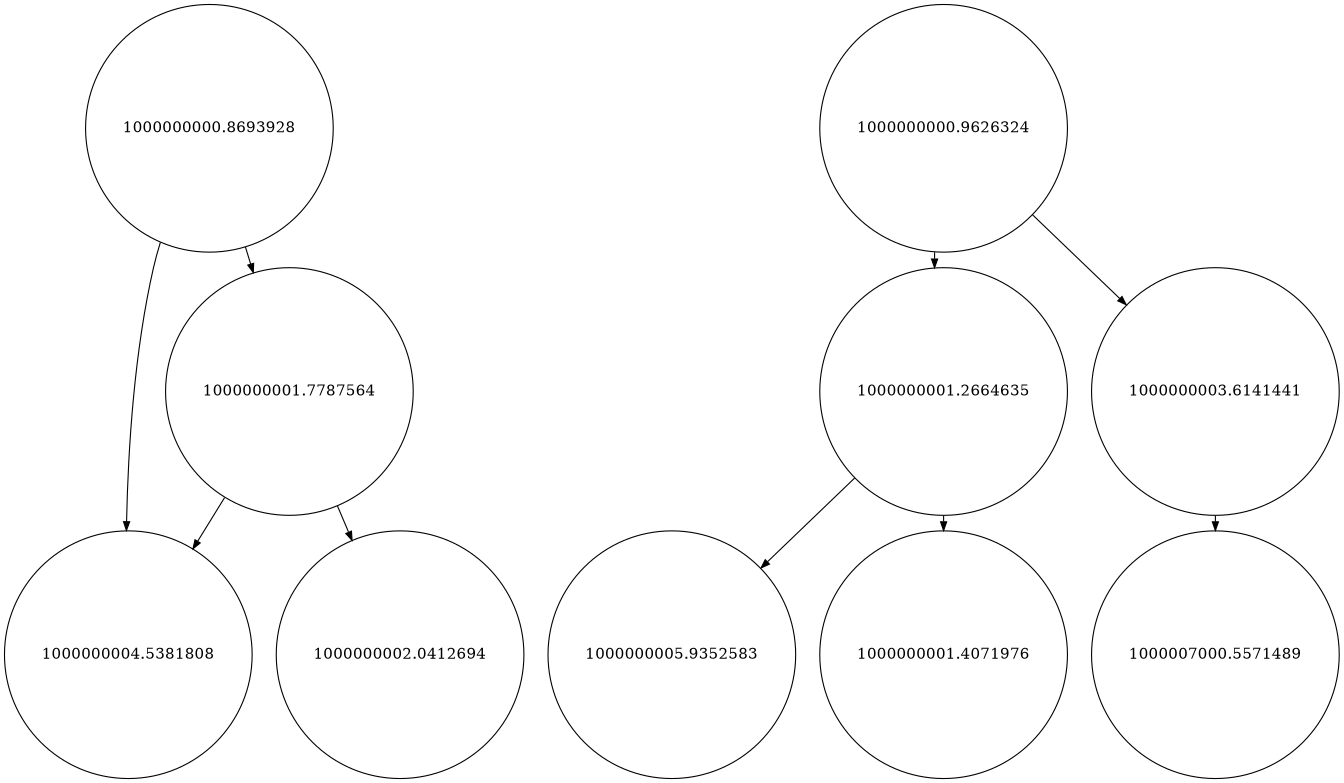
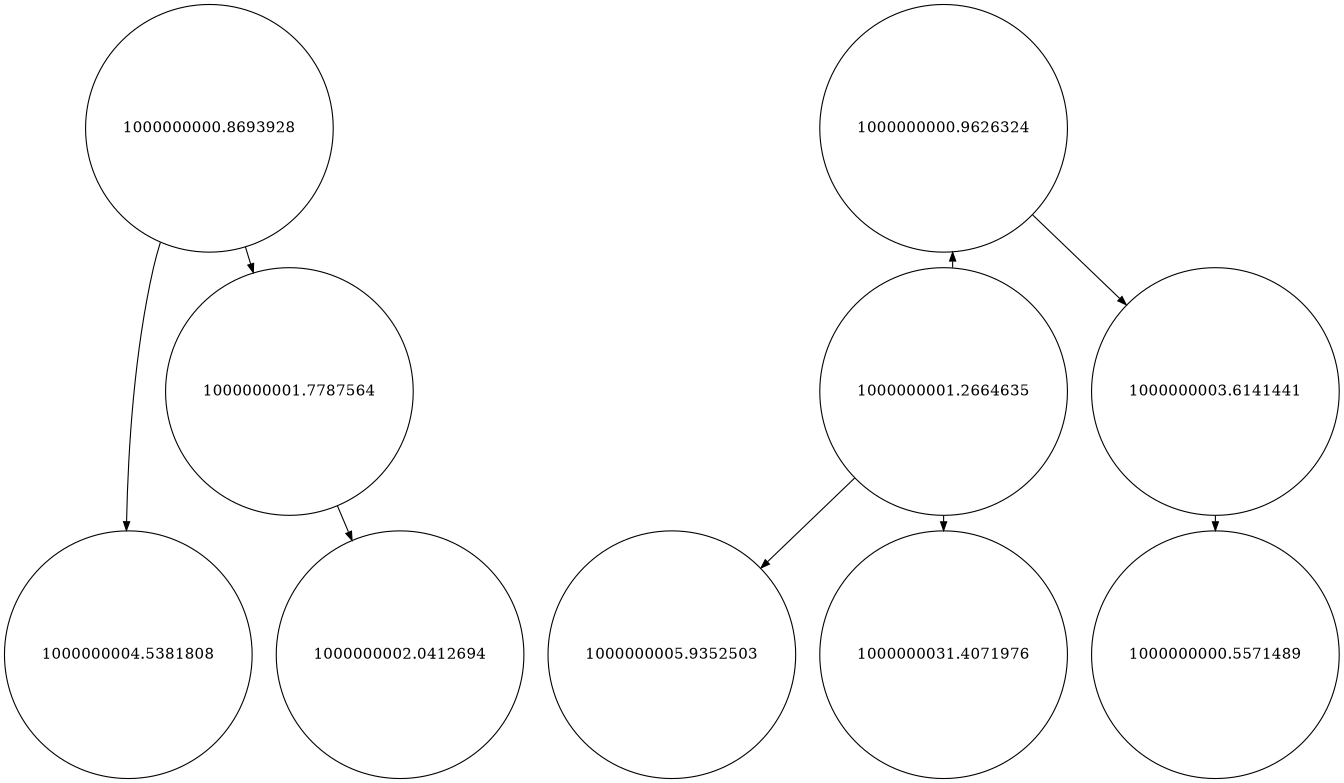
edge "1000000000.9626324" -> "1000000001.2664635": reversed
edge "1000000001.7787564" -> "1000000004.5381808": removed
node "1000000005.9352583": label "1000000005.9352583" -> "1000000005.9352503"
node "1000000001.4071976": label "1000000001.4071976" -> "1000000031.4071976"
node "1000007000.5571489": label "1000007000.5571489" -> "1000000000.5571489"
